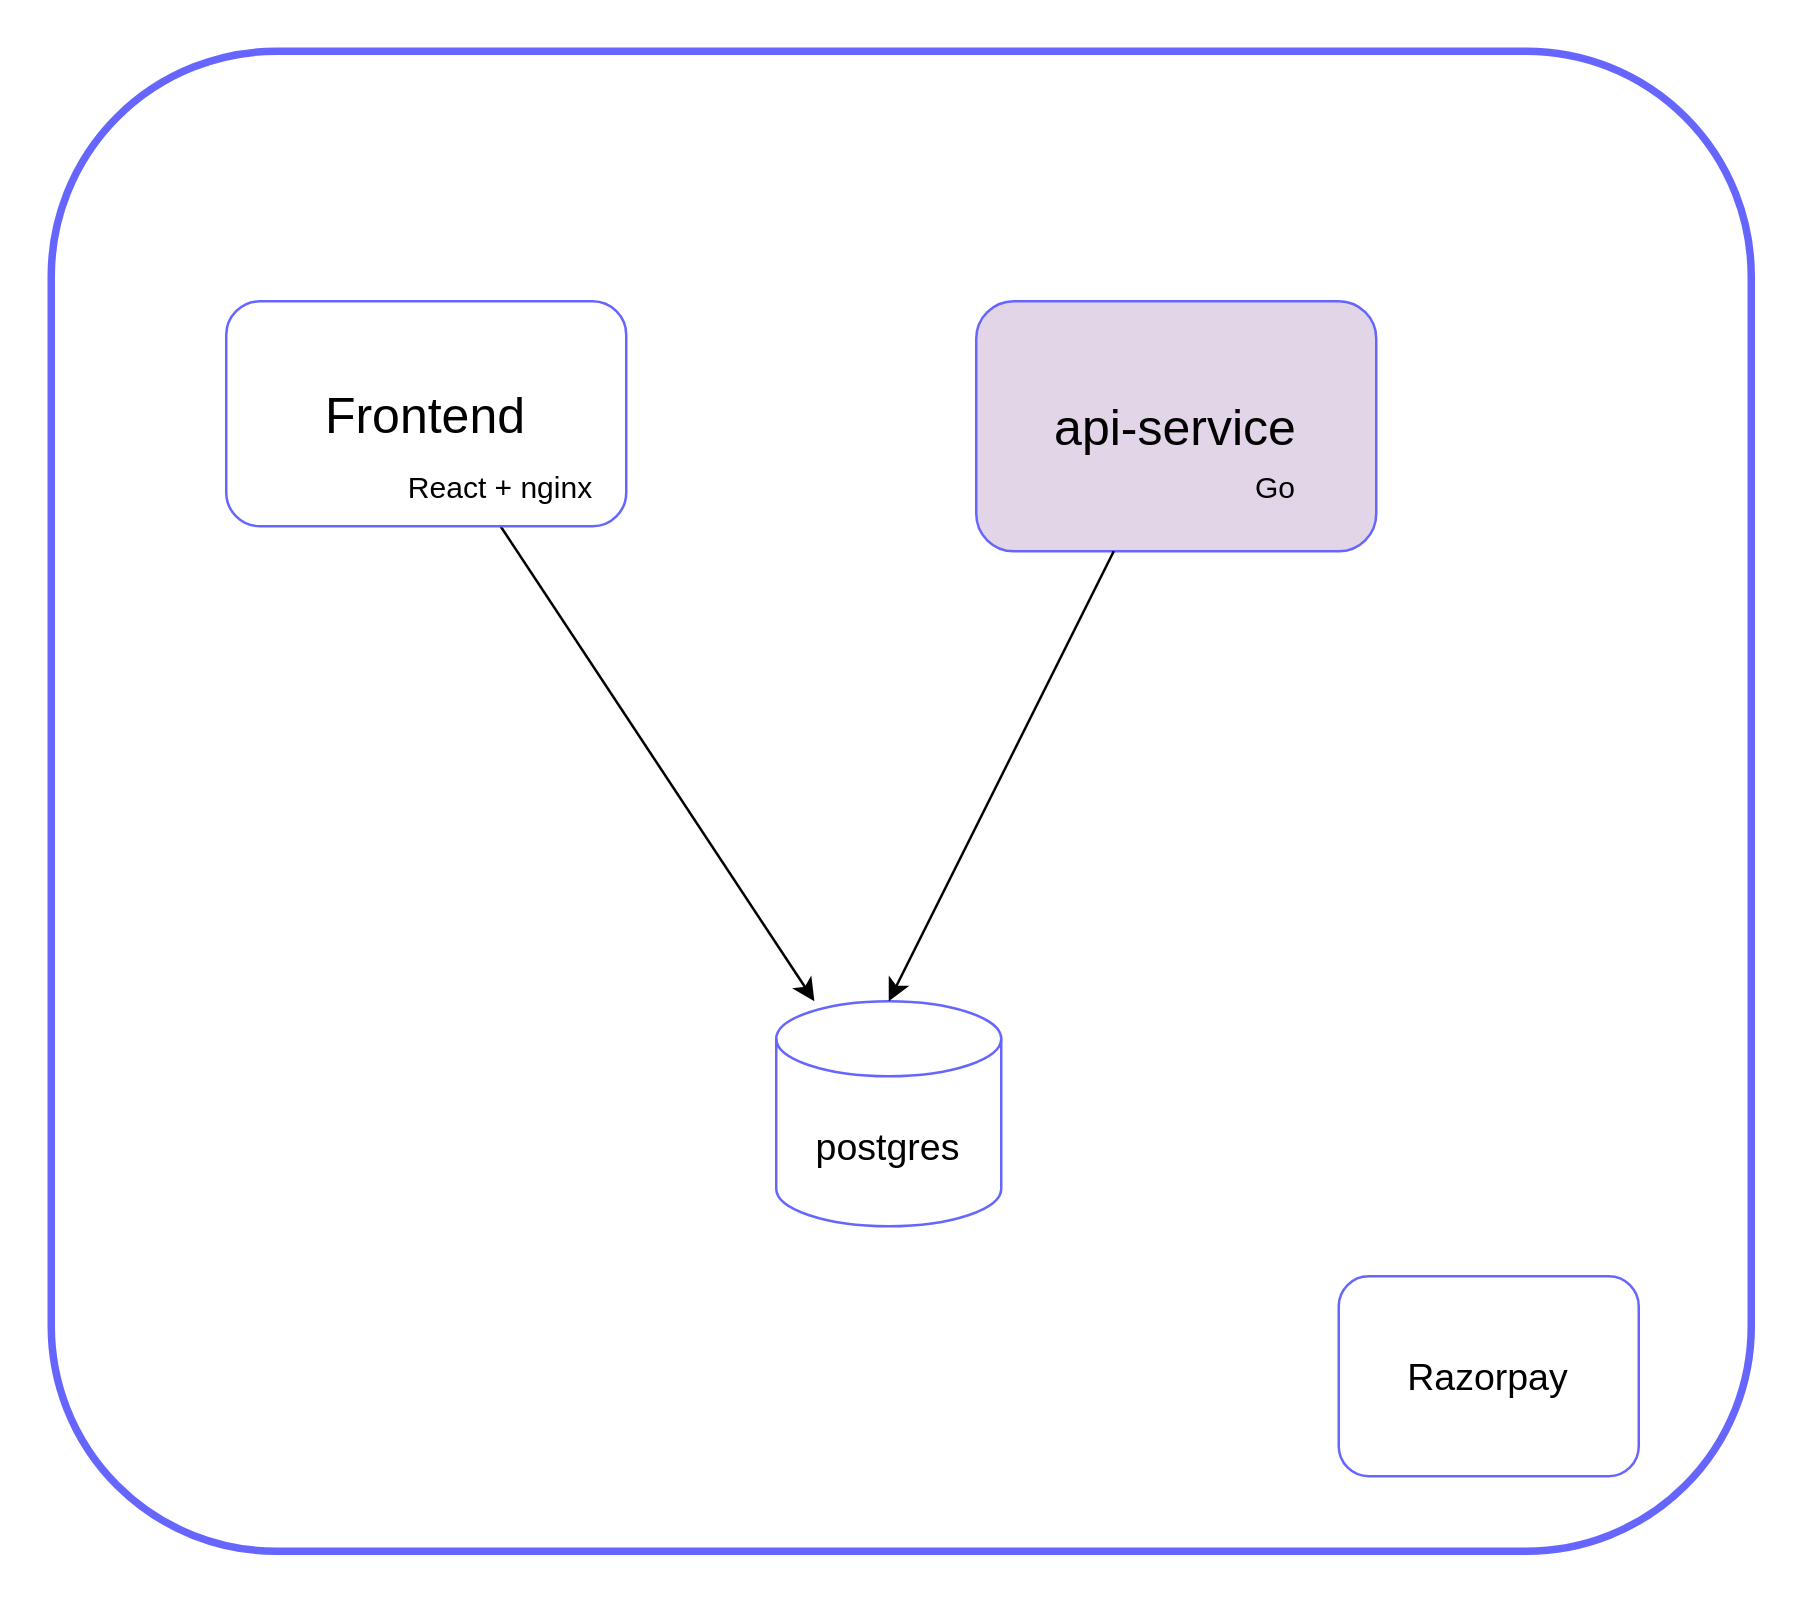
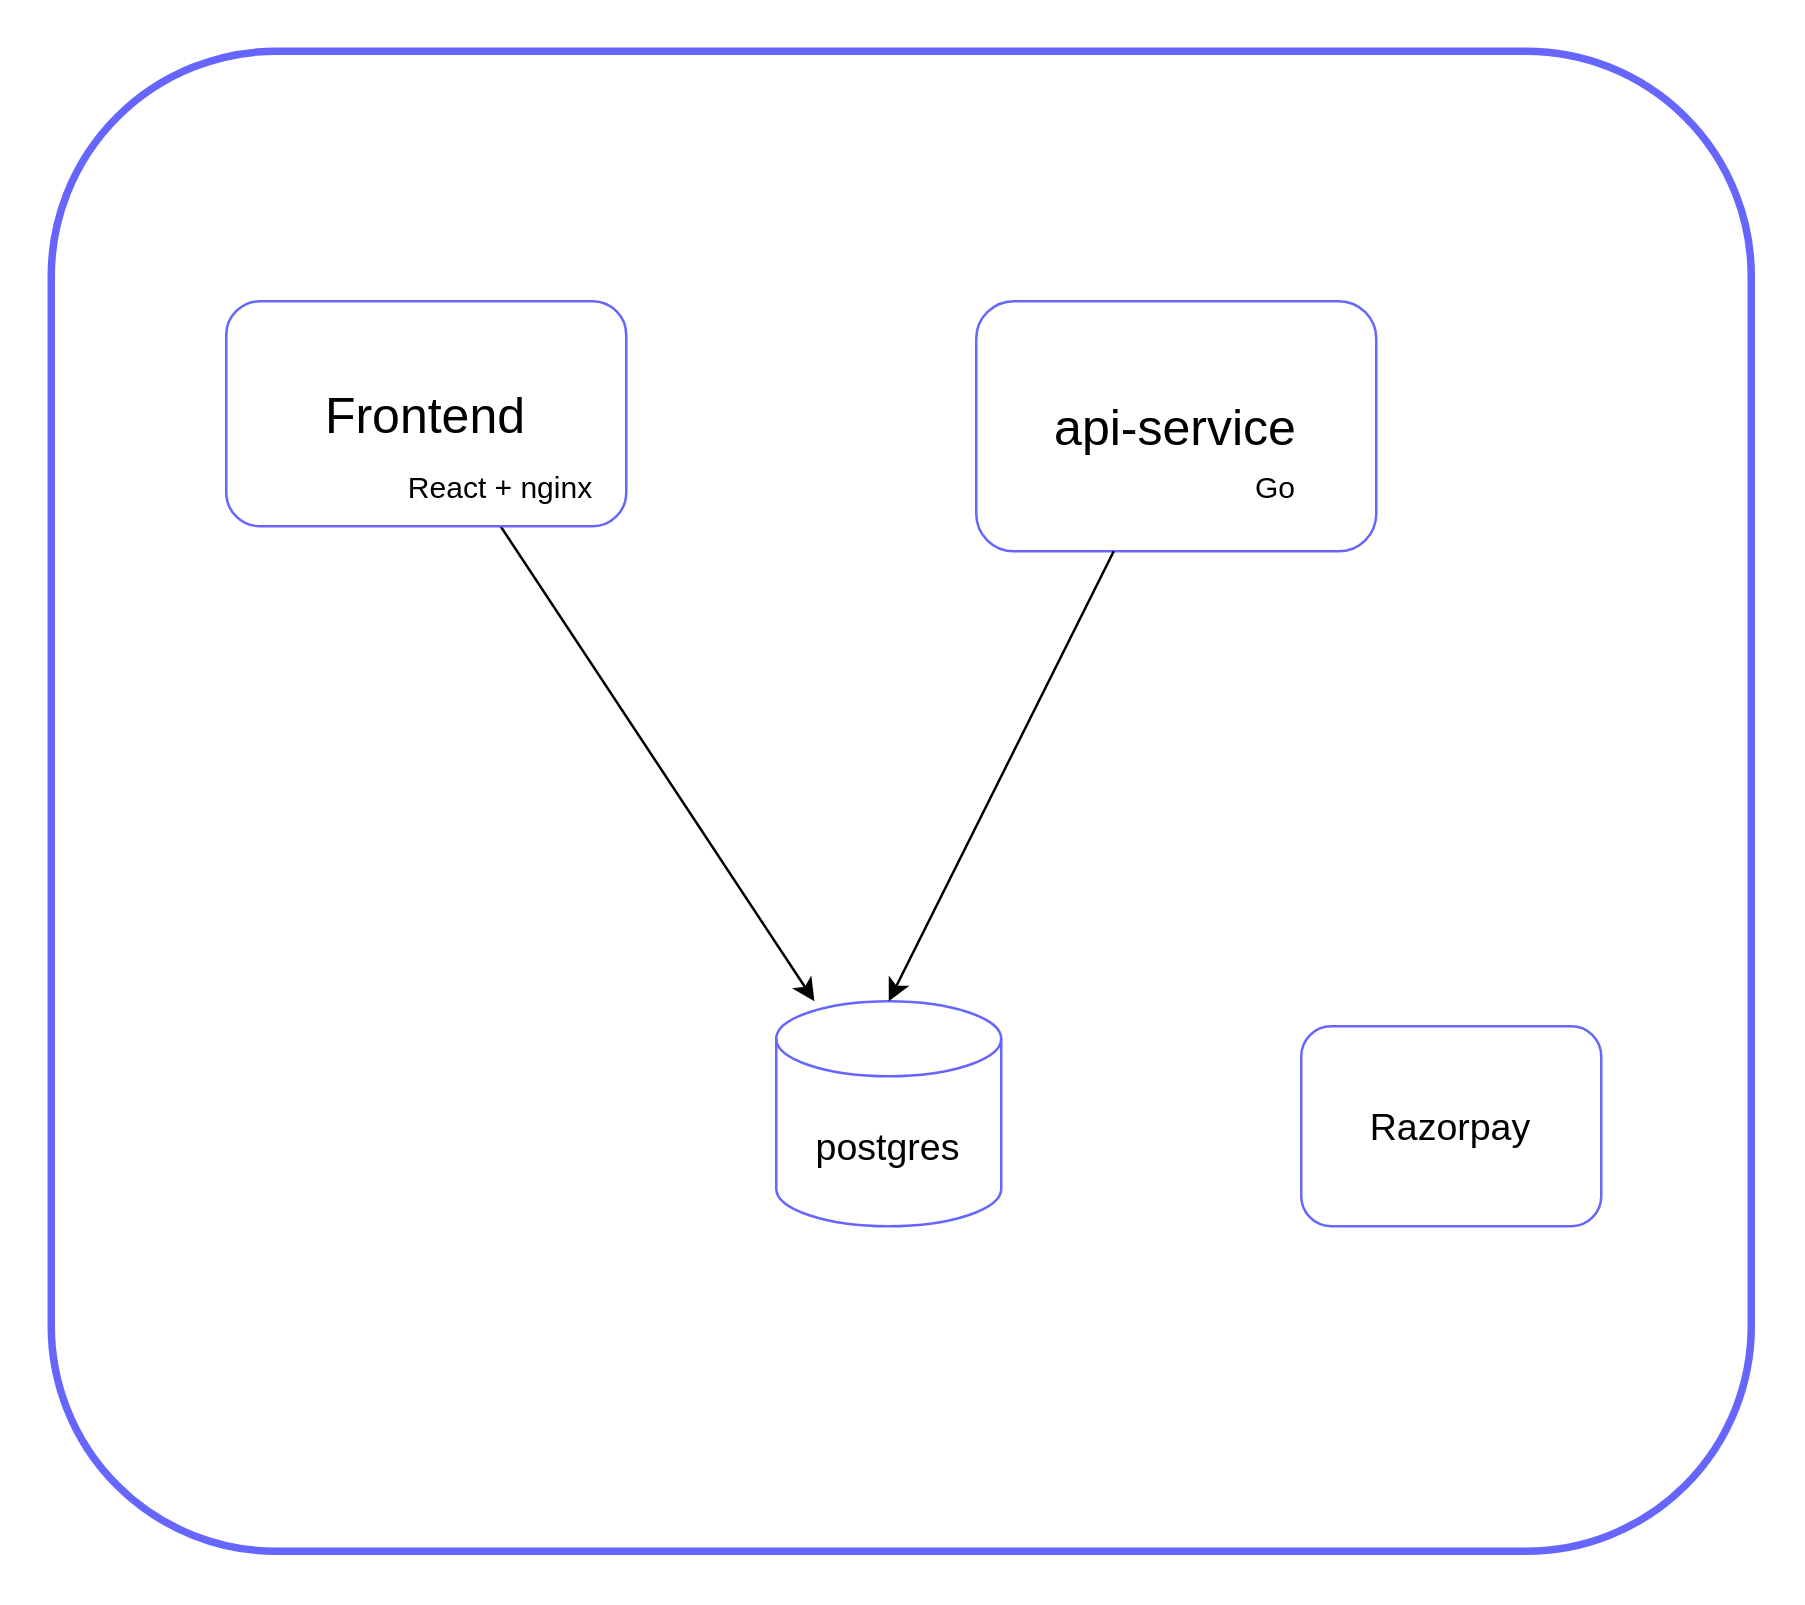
node "api-service": fillcolor #e1d5e7 -> #ffffff
node "Razorpay": moved (1489, 1376) -> (1451, 1126)
